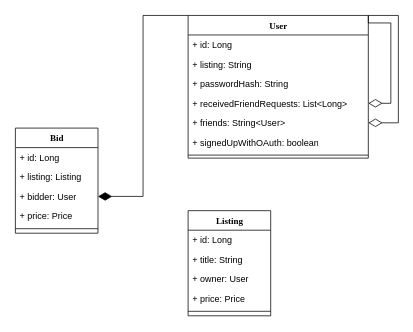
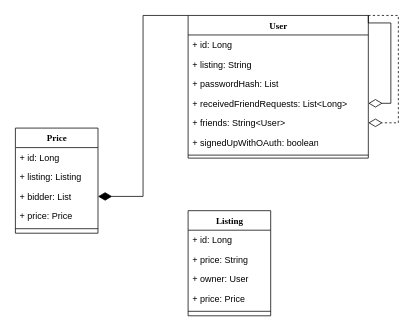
edge "User" -> "+ friends: String<User>": style solid -> dashed
node "+ passwordHash: String": label "+ passwordHash: String" -> "+ passwordHash: List"
node "Bid": label "Bid" -> "Price"
node "+ bidder: User": label "+ bidder: User" -> "+ bidder: List"
node "+ title: String": label "+ title: String" -> "+ price: String"
